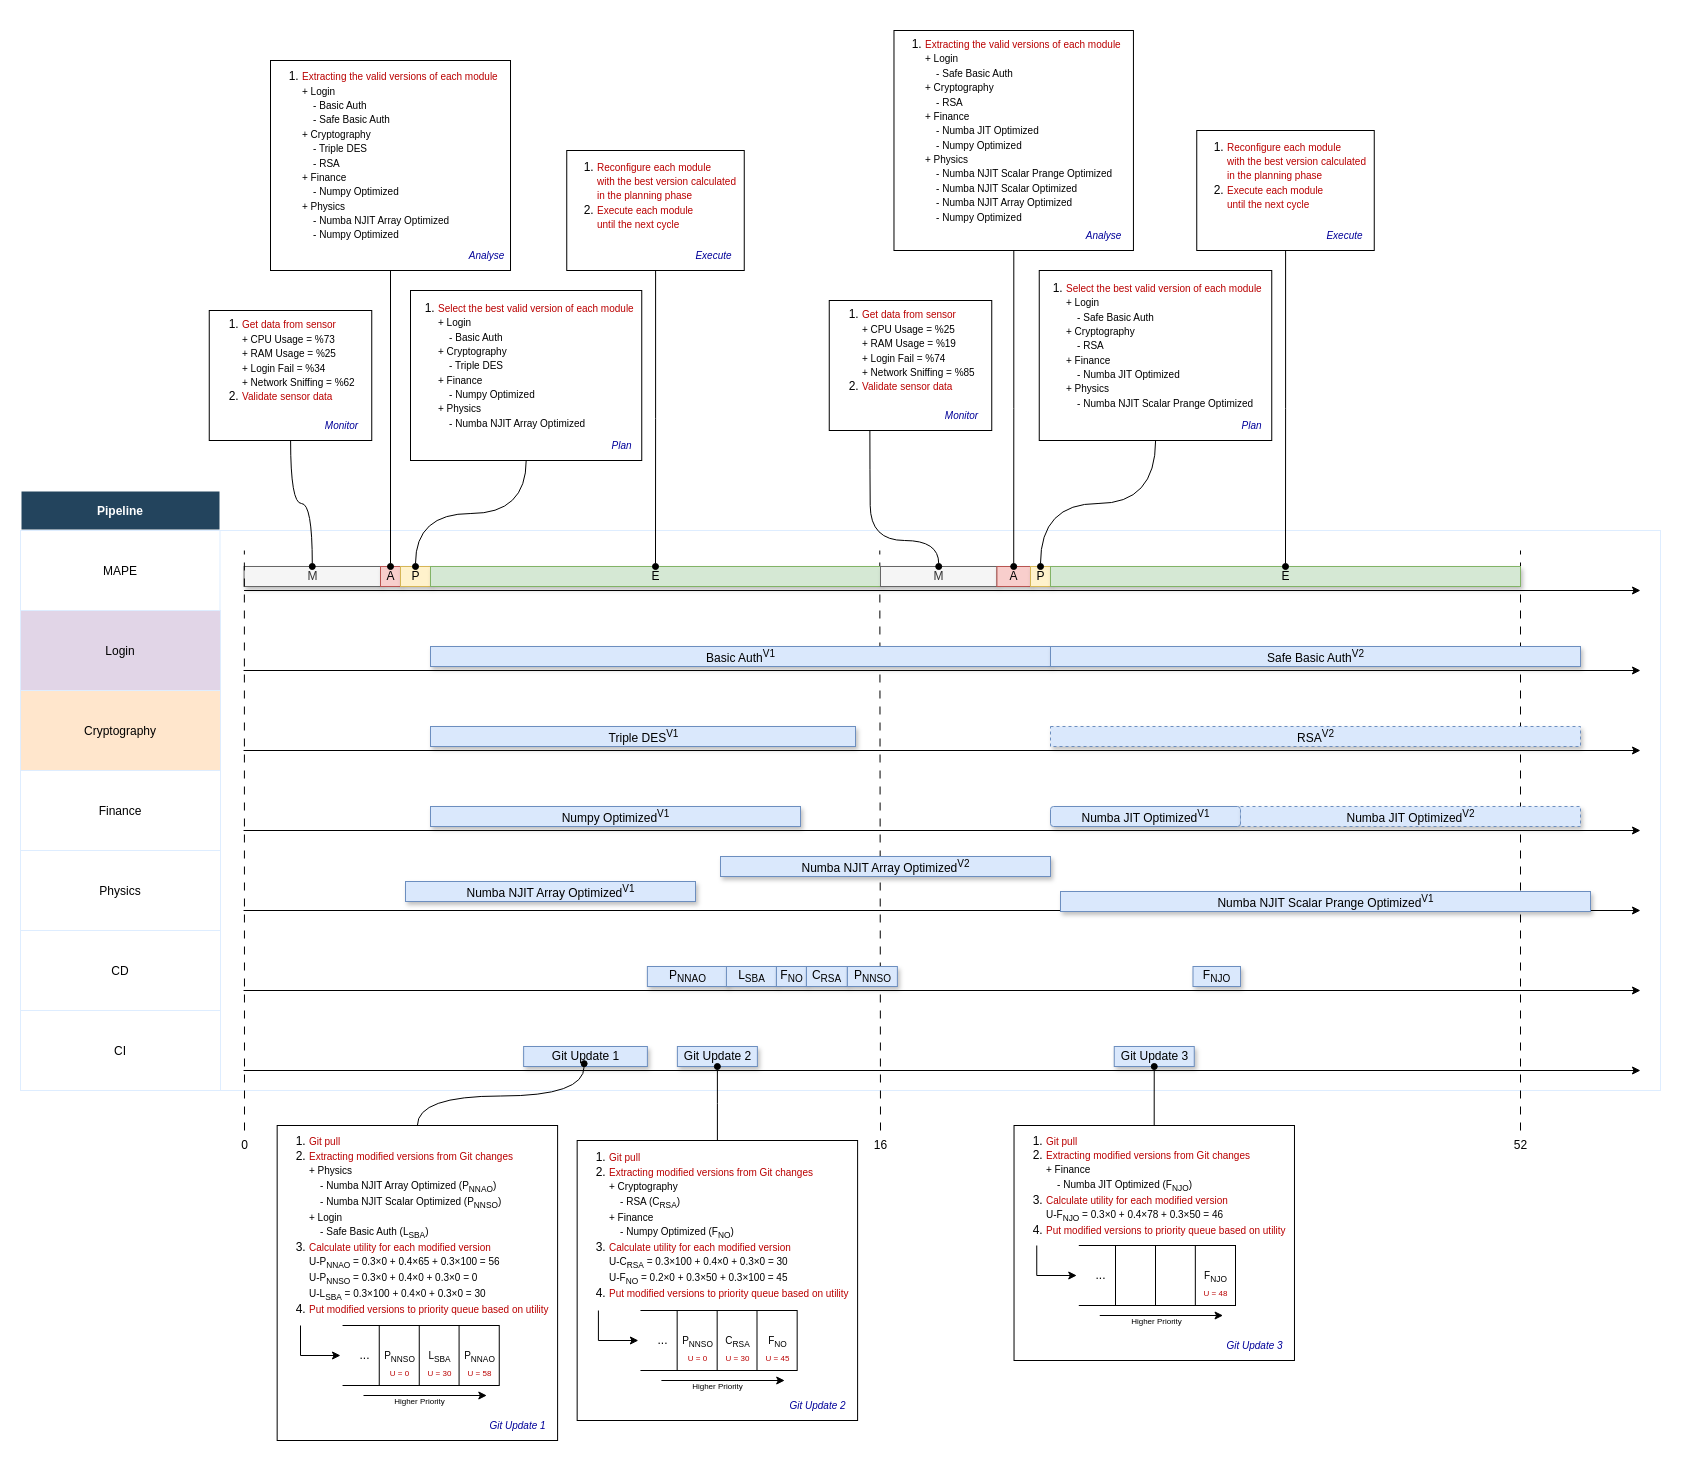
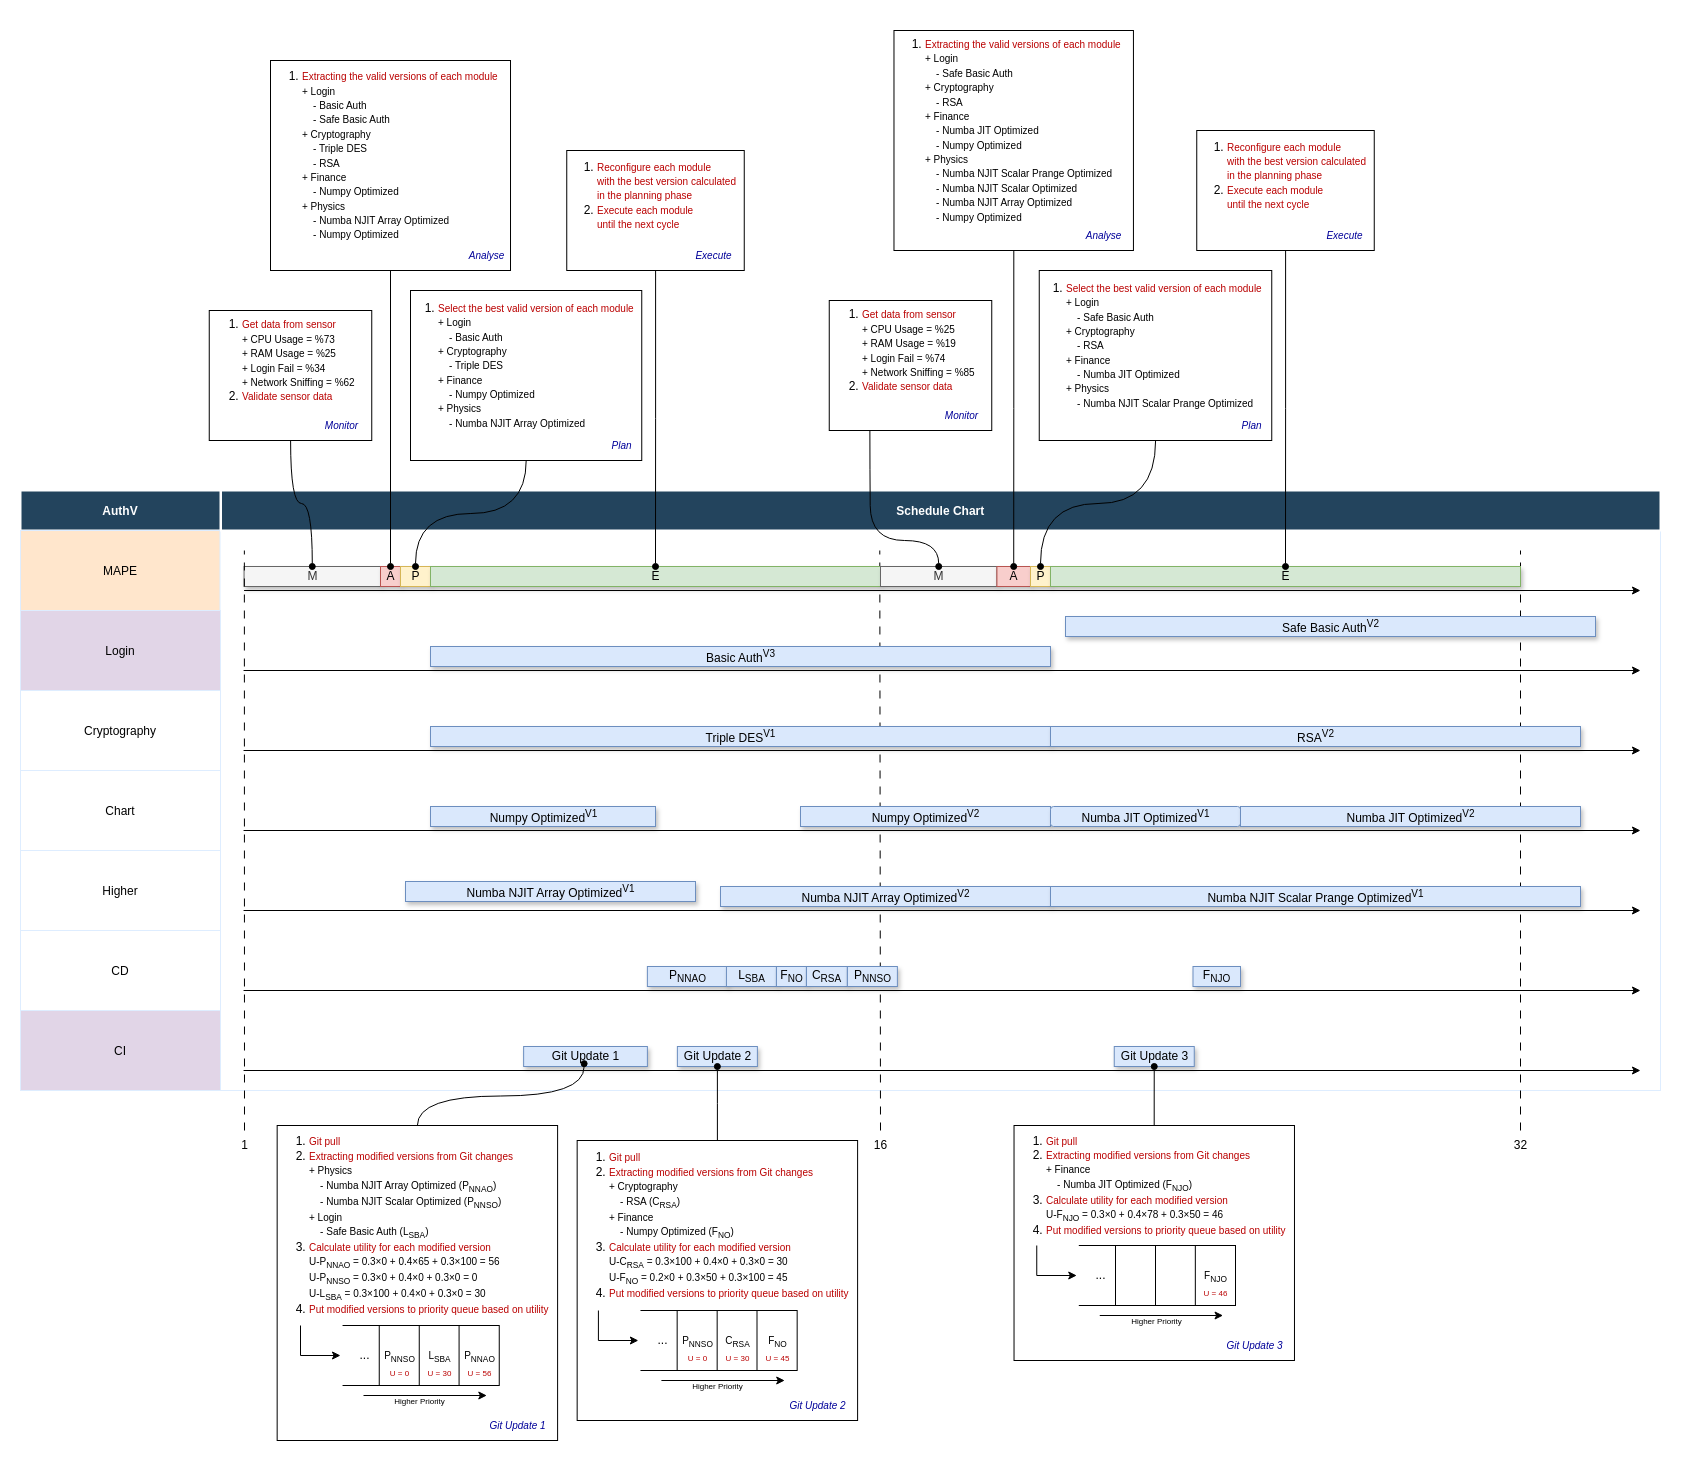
node "Pipeline": label "Pipeline" -> "AuthV"
node "Schedule Chart": added
node "MAPE": fillcolor #ffffff -> #ffe6cc
node "Basic AuthV1": label "Basic AuthV1" -> "Basic AuthV3"
node "Safe Basic AuthV2": moved (1316, 657) -> (1331, 627)
node "Cryptography": fillcolor #ffe6cc -> #ffffff
node "Triple DESV1": size 425x20 -> 620x20
node "RSAV2": style dashed -> solid
node "Finance": label "Finance" -> "Chart"
node "Numpy OptimizedV1": size 370x20 -> 225x20
node "Numpy OptimizedV2": added
node "Numba JIT OptimizedV2": style dashed -> solid
node "Numba NJIT Array OptimizedV2": moved (886, 867) -> (886, 897)
node "Physics": label "Physics" -> "Higher"
node "Numba NJIT Scalar Prange OptimizedV1": moved (1326, 902) -> (1316, 897)
node "CI": fillcolor #ffffff -> #e1d5e7
node "0": label "0" -> "1"
node "52": label "52" -> "32"
node "U = 48": label "U = 48" -> "U = 46"
node "U = 58": label "U = 58" -> "U = 56"
